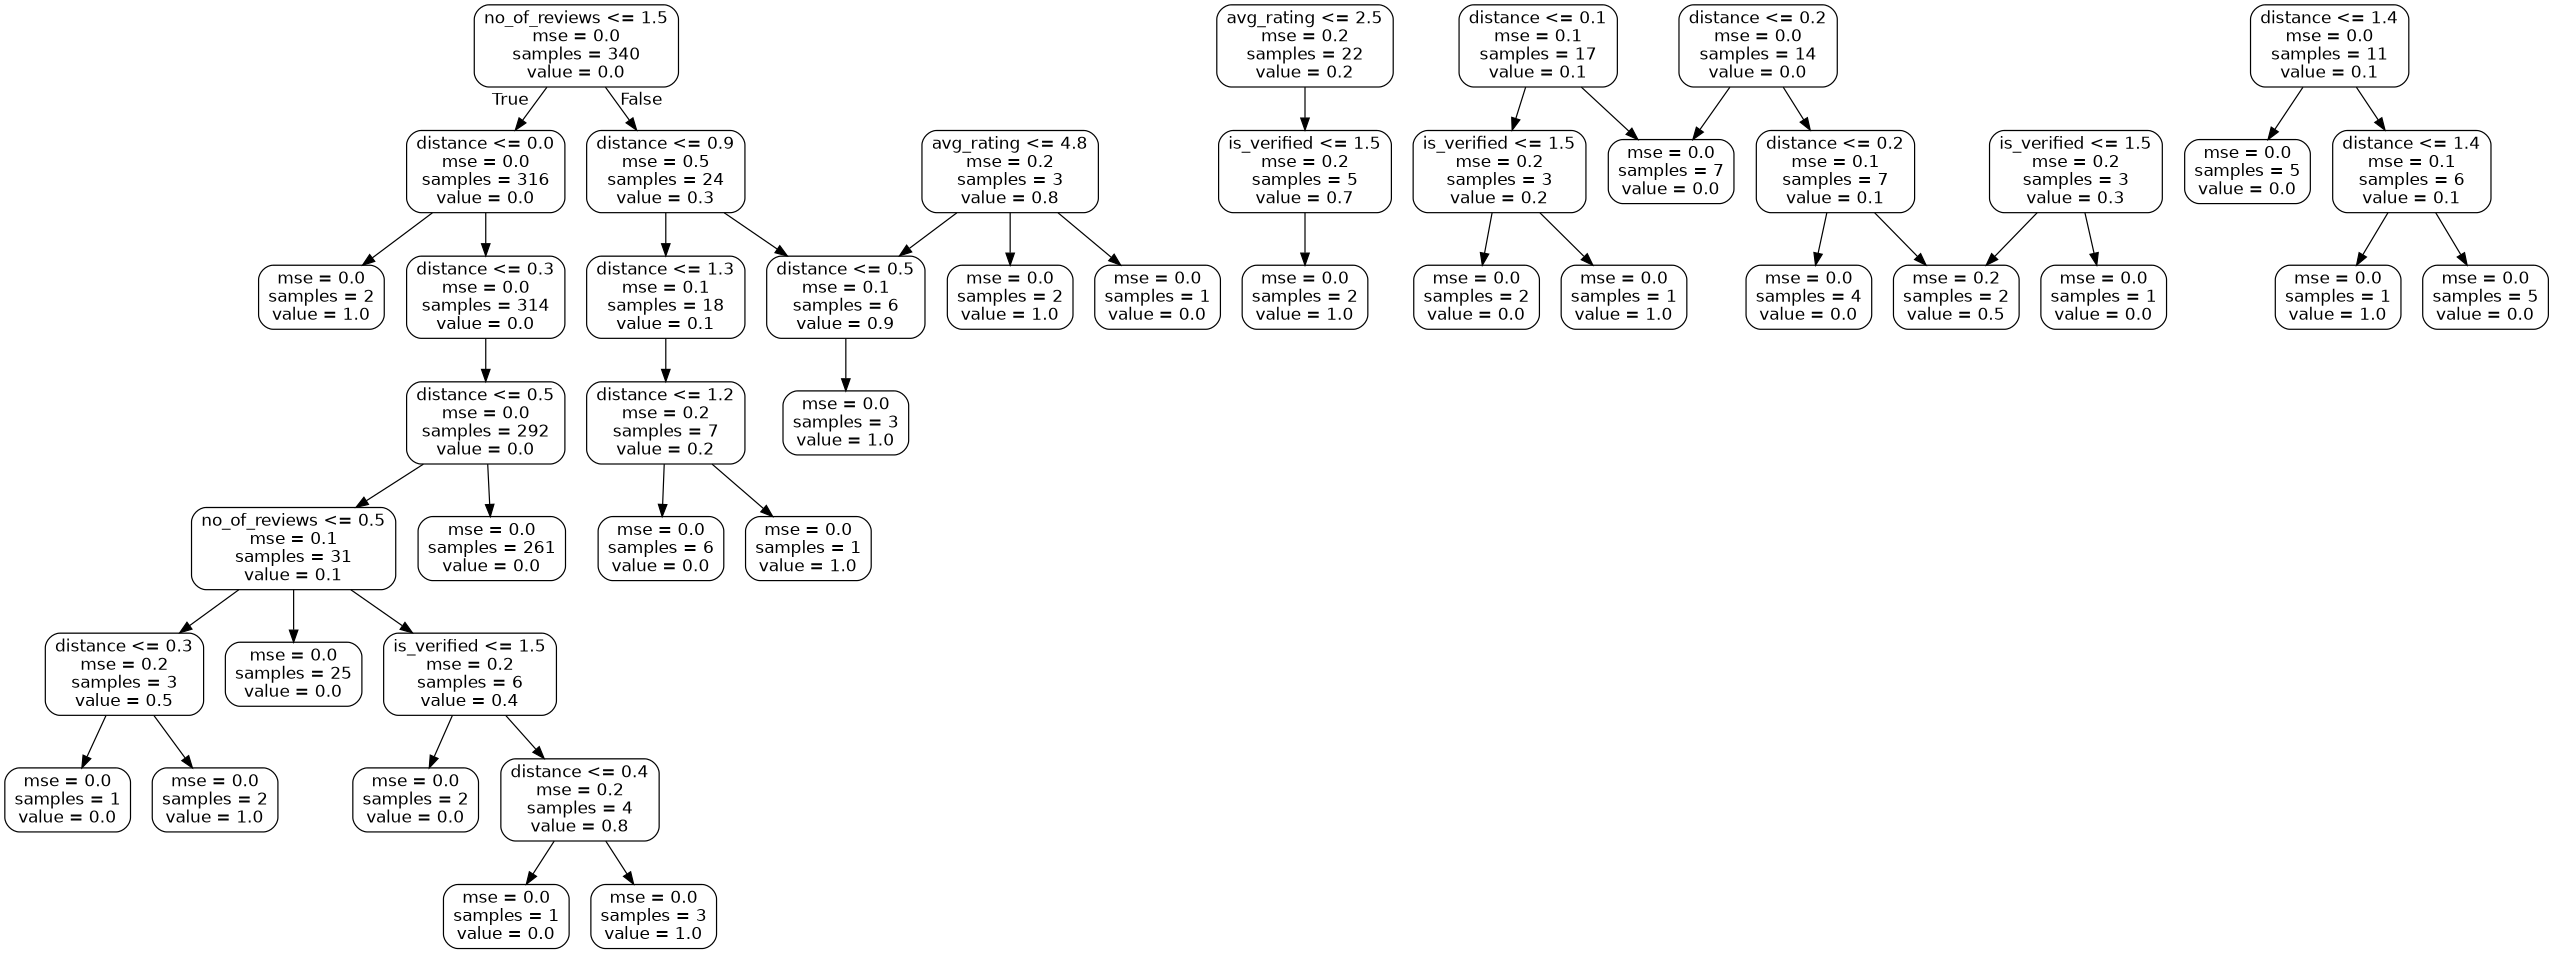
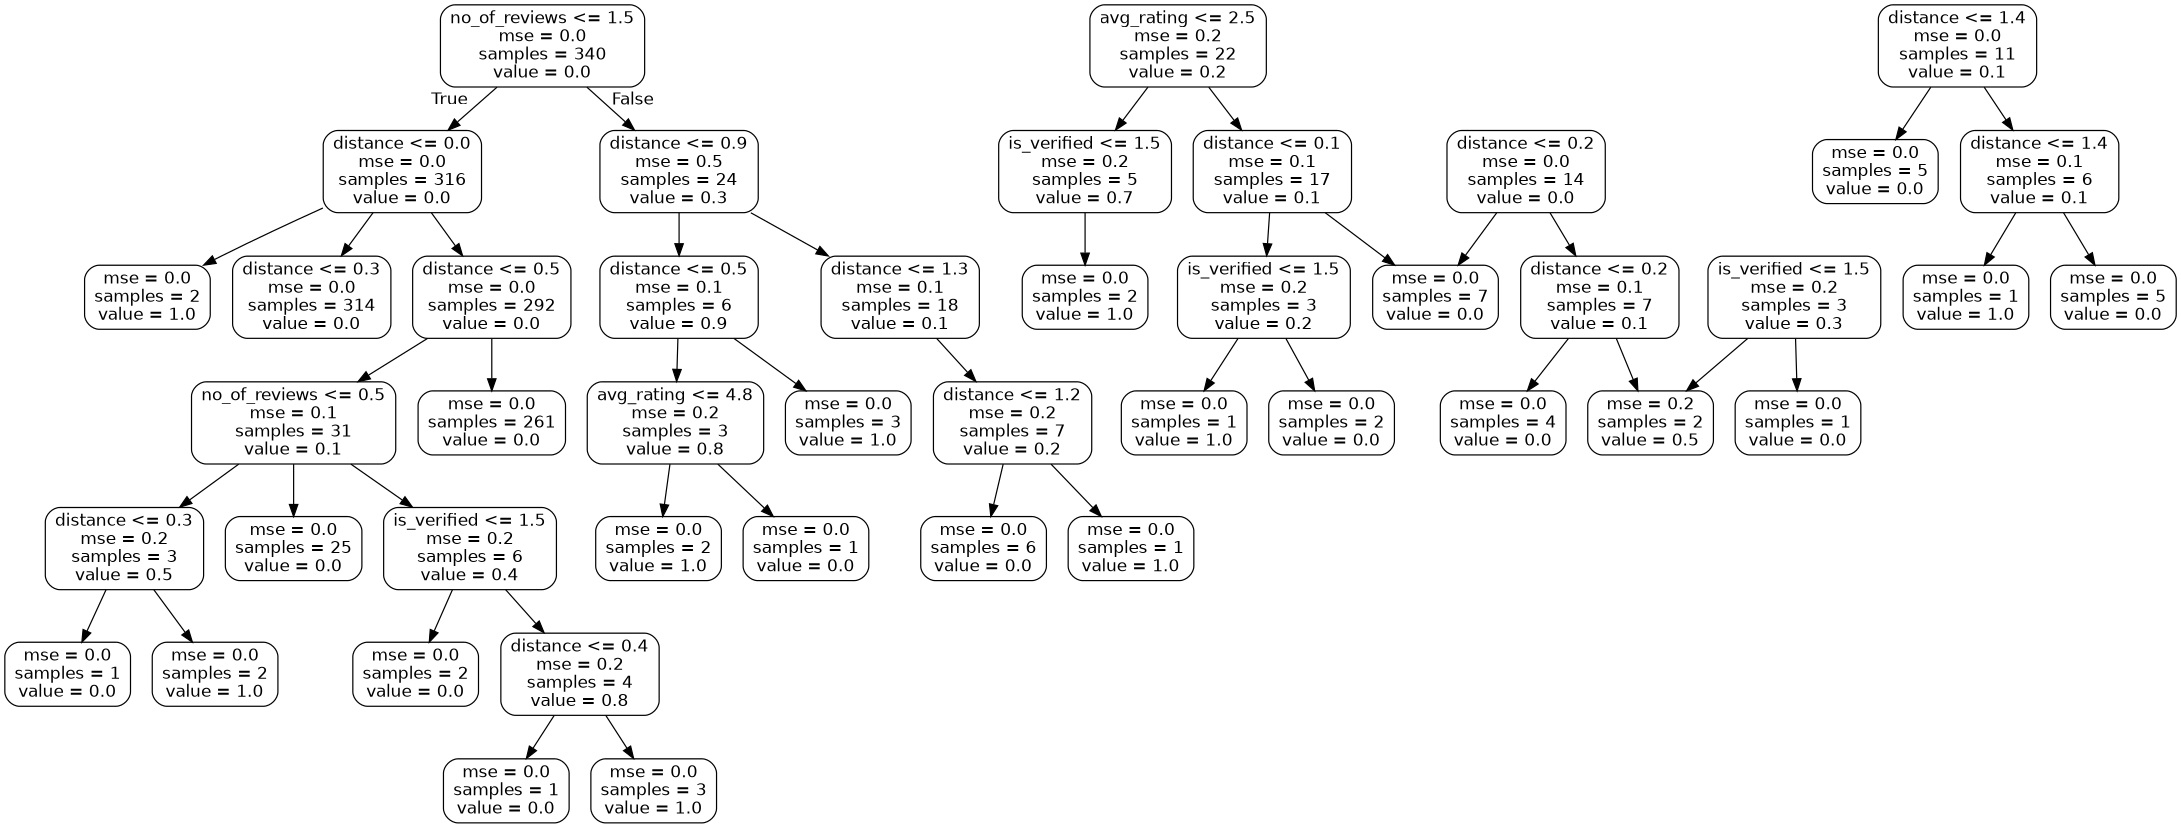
edge "avg_rating <= 2.5 mse = 0.2 samples = 22 value = 0.2" -> "distance <= 0.1 mse = 0.1 samples = 17 value = 0.1": added
edge "avg_rating <= 4.8 mse = 0.2 samples = 3 value = 0.8" -> "distance <= 0.5 mse = 0.1 samples = 6 value = 0.9": reversed
edge "distance <= 0.3 mse = 0.0 samples = 314 value = 0.0" -> "distance <= 0.5 mse = 0.0 samples = 292 value = 0.0": now "distance <= 0.0 mse = 0.0 samples = 316 value = 0.0" -> "distance <= 0.5 mse = 0.0 samples = 292 value = 0.0"
